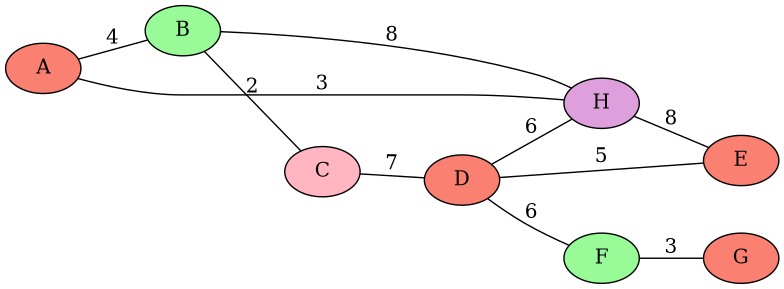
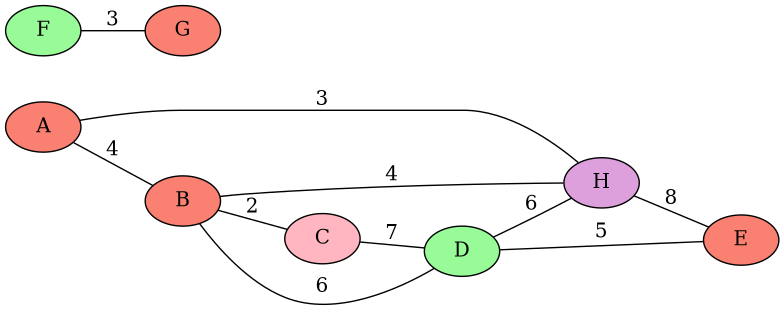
node "B": fillcolor palegreen -> salmon
edge "B" -- "H": label "8" -> "4"
node "D": fillcolor salmon -> palegreen
edge "D" -- "F": now "D" -- "B"
